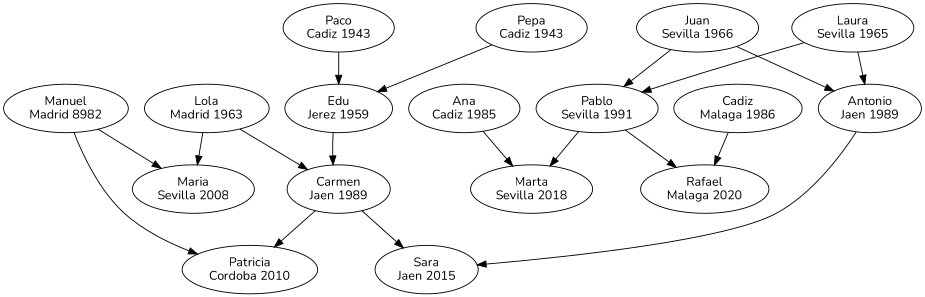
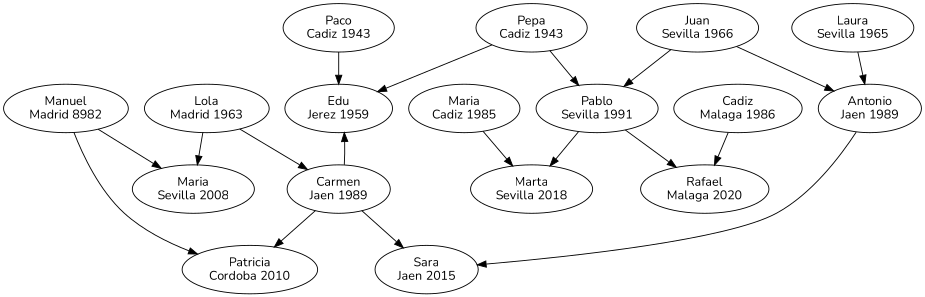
edge "Laura Sevilla 1965" -> "Pablo Sevilla 1991": now "Pepa Cadiz 1943" -> "Pablo Sevilla 1991"
node "Ana Cadiz 1985": label "Ana Cadiz 1985" -> "Maria Cadiz 1985"
edge "Edu Jerez 1959" -> "Carmen Jaen 1989": reversed
